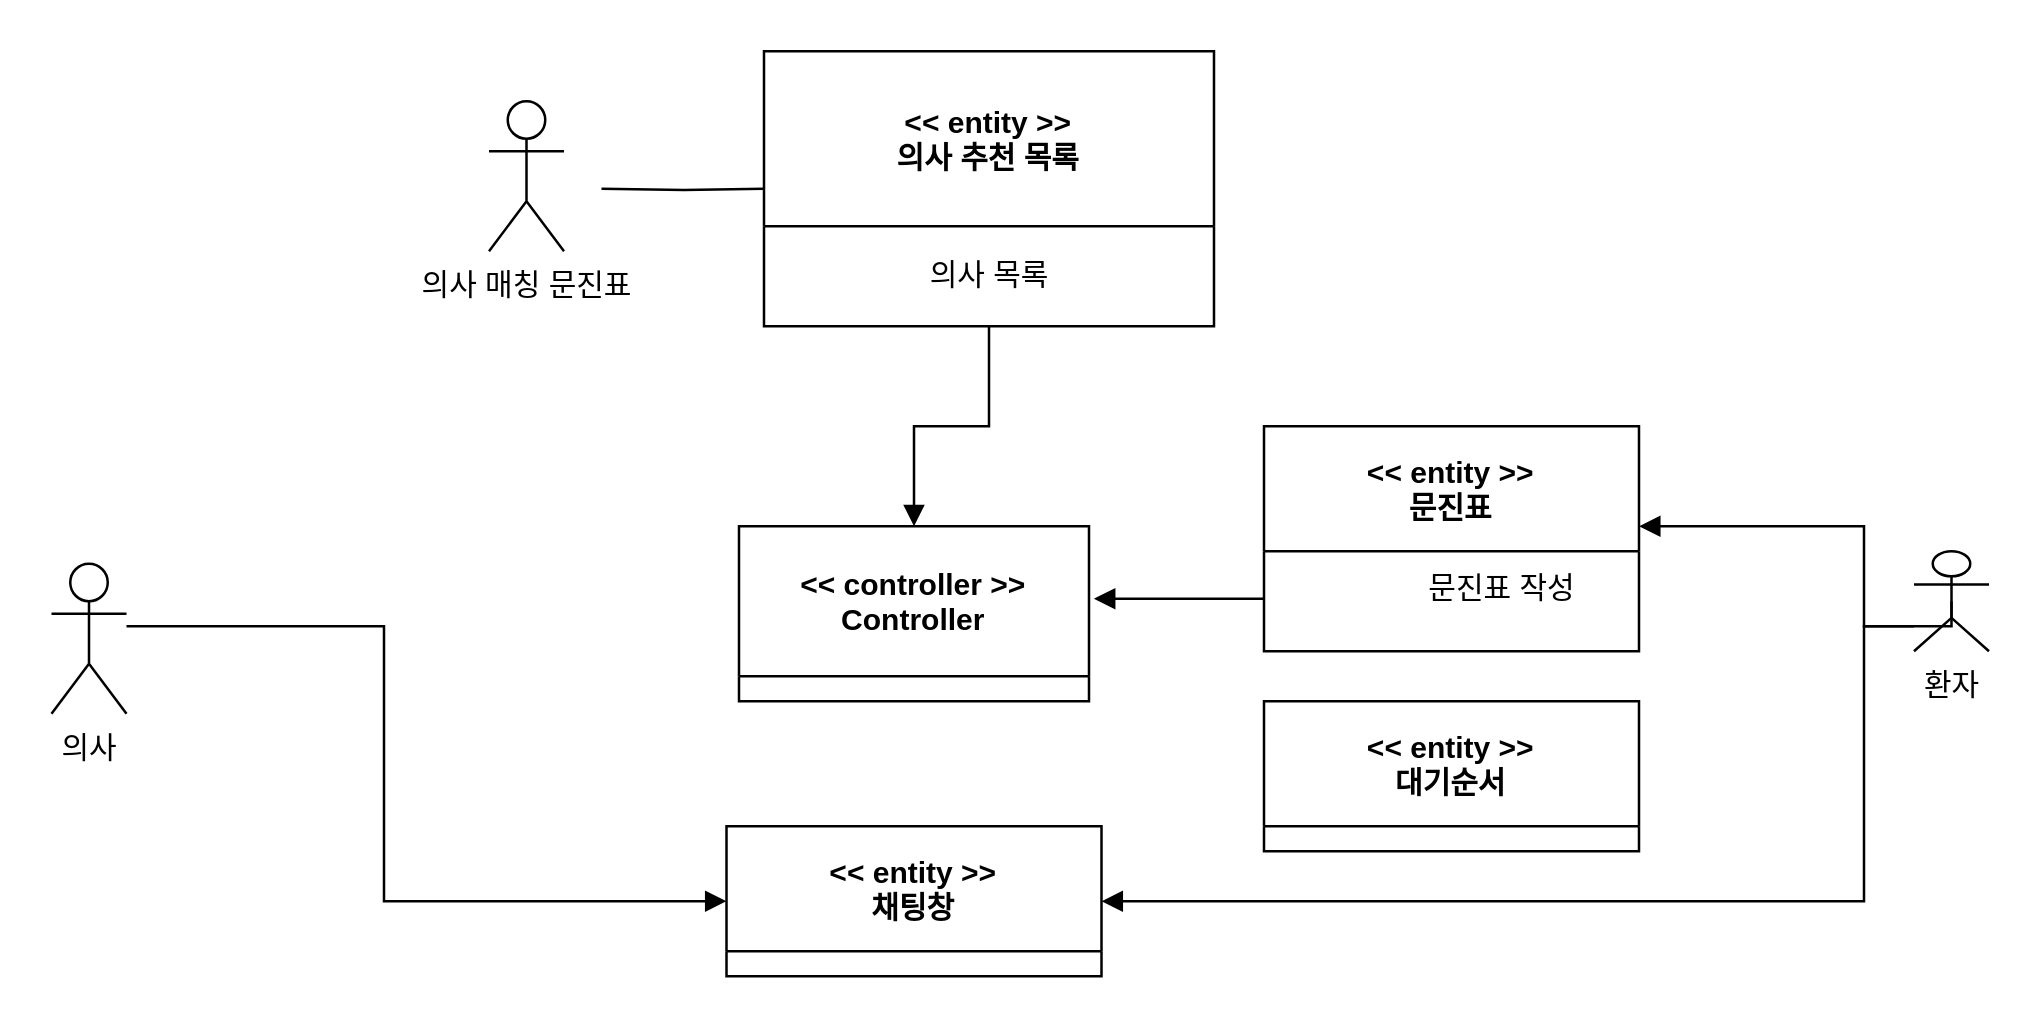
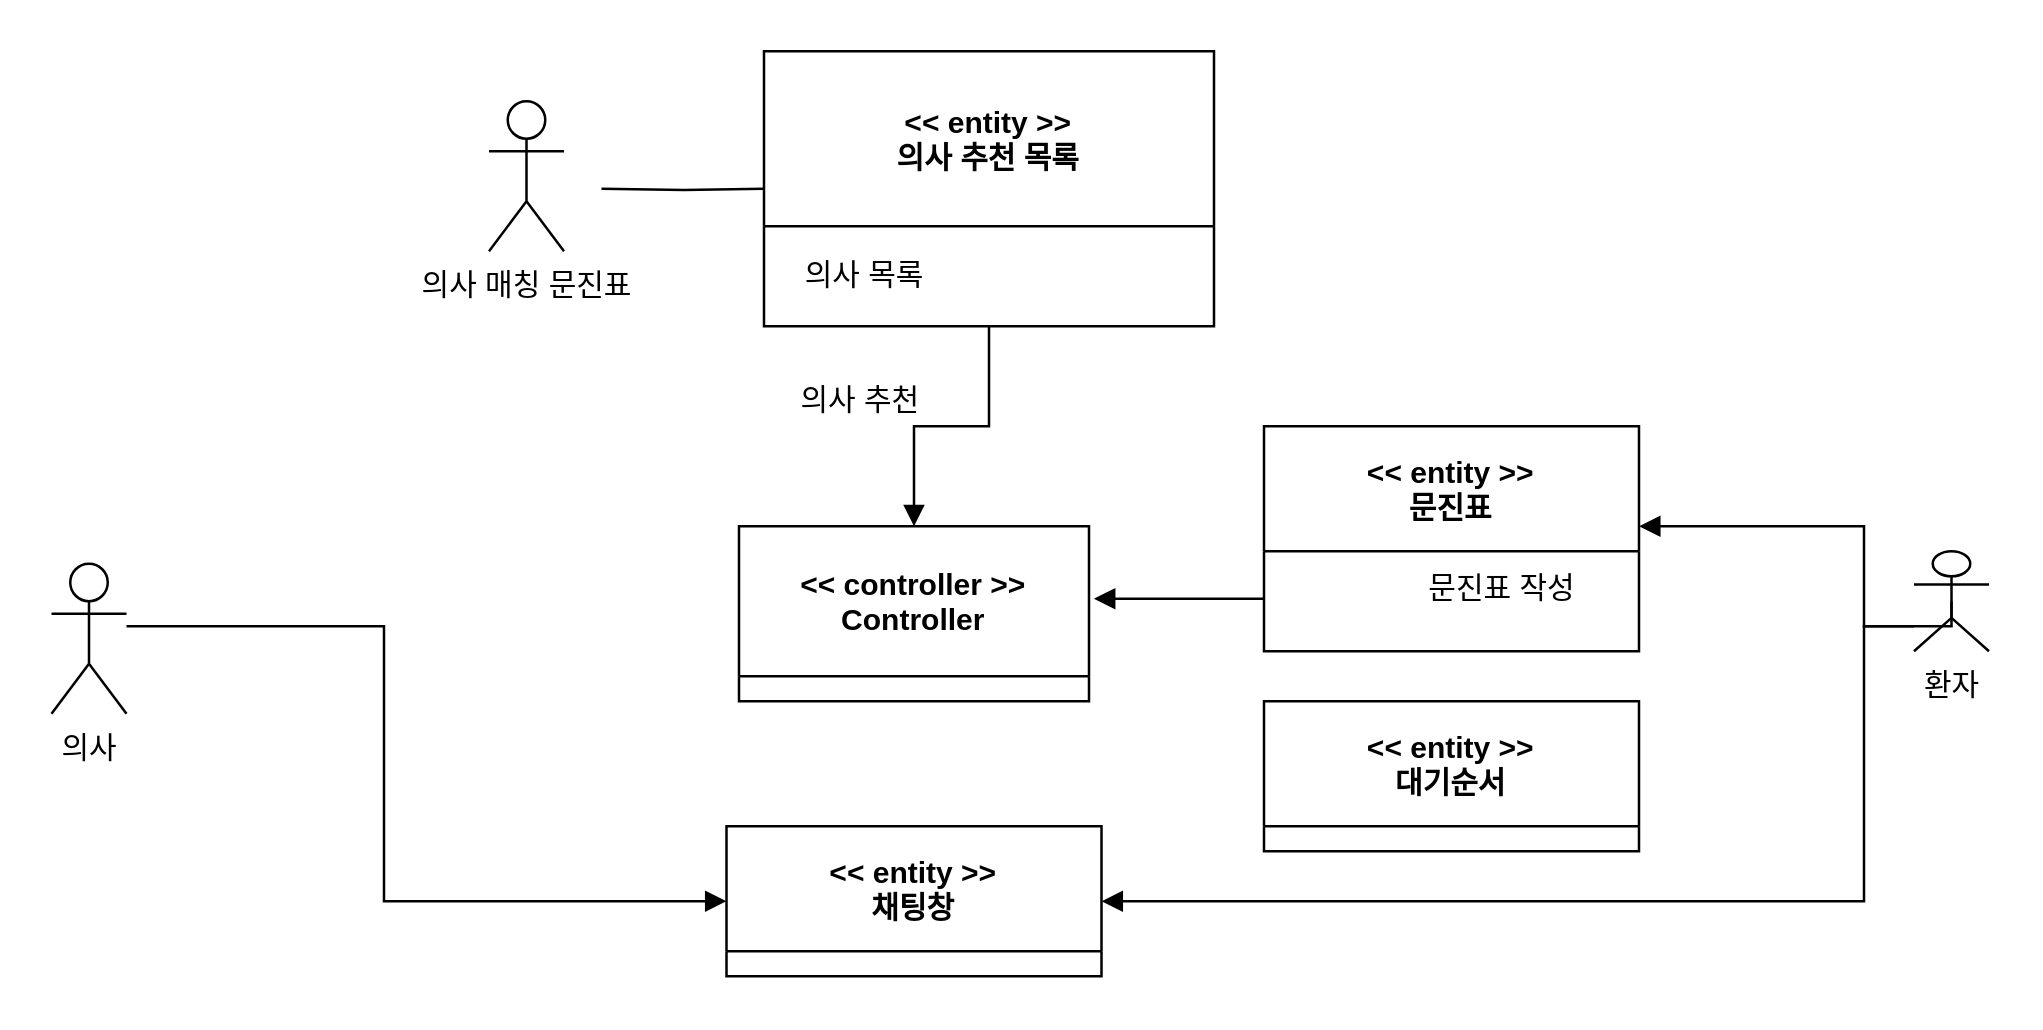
node "의사 목록": moved (989, 276) -> (864, 276)
node "의사 추천": added
